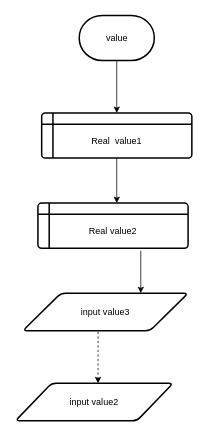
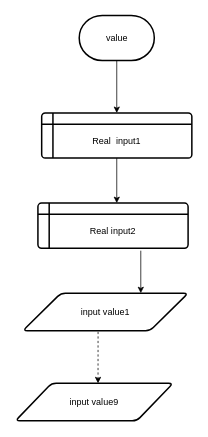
node "Real value1": label "Real value1" -> "Real input1"
node "Real value2": label "Real value2" -> "Real input2"
node "input value3": label "input value3" -> "input value1"
node "input value2": label "input value2" -> "input value9"
